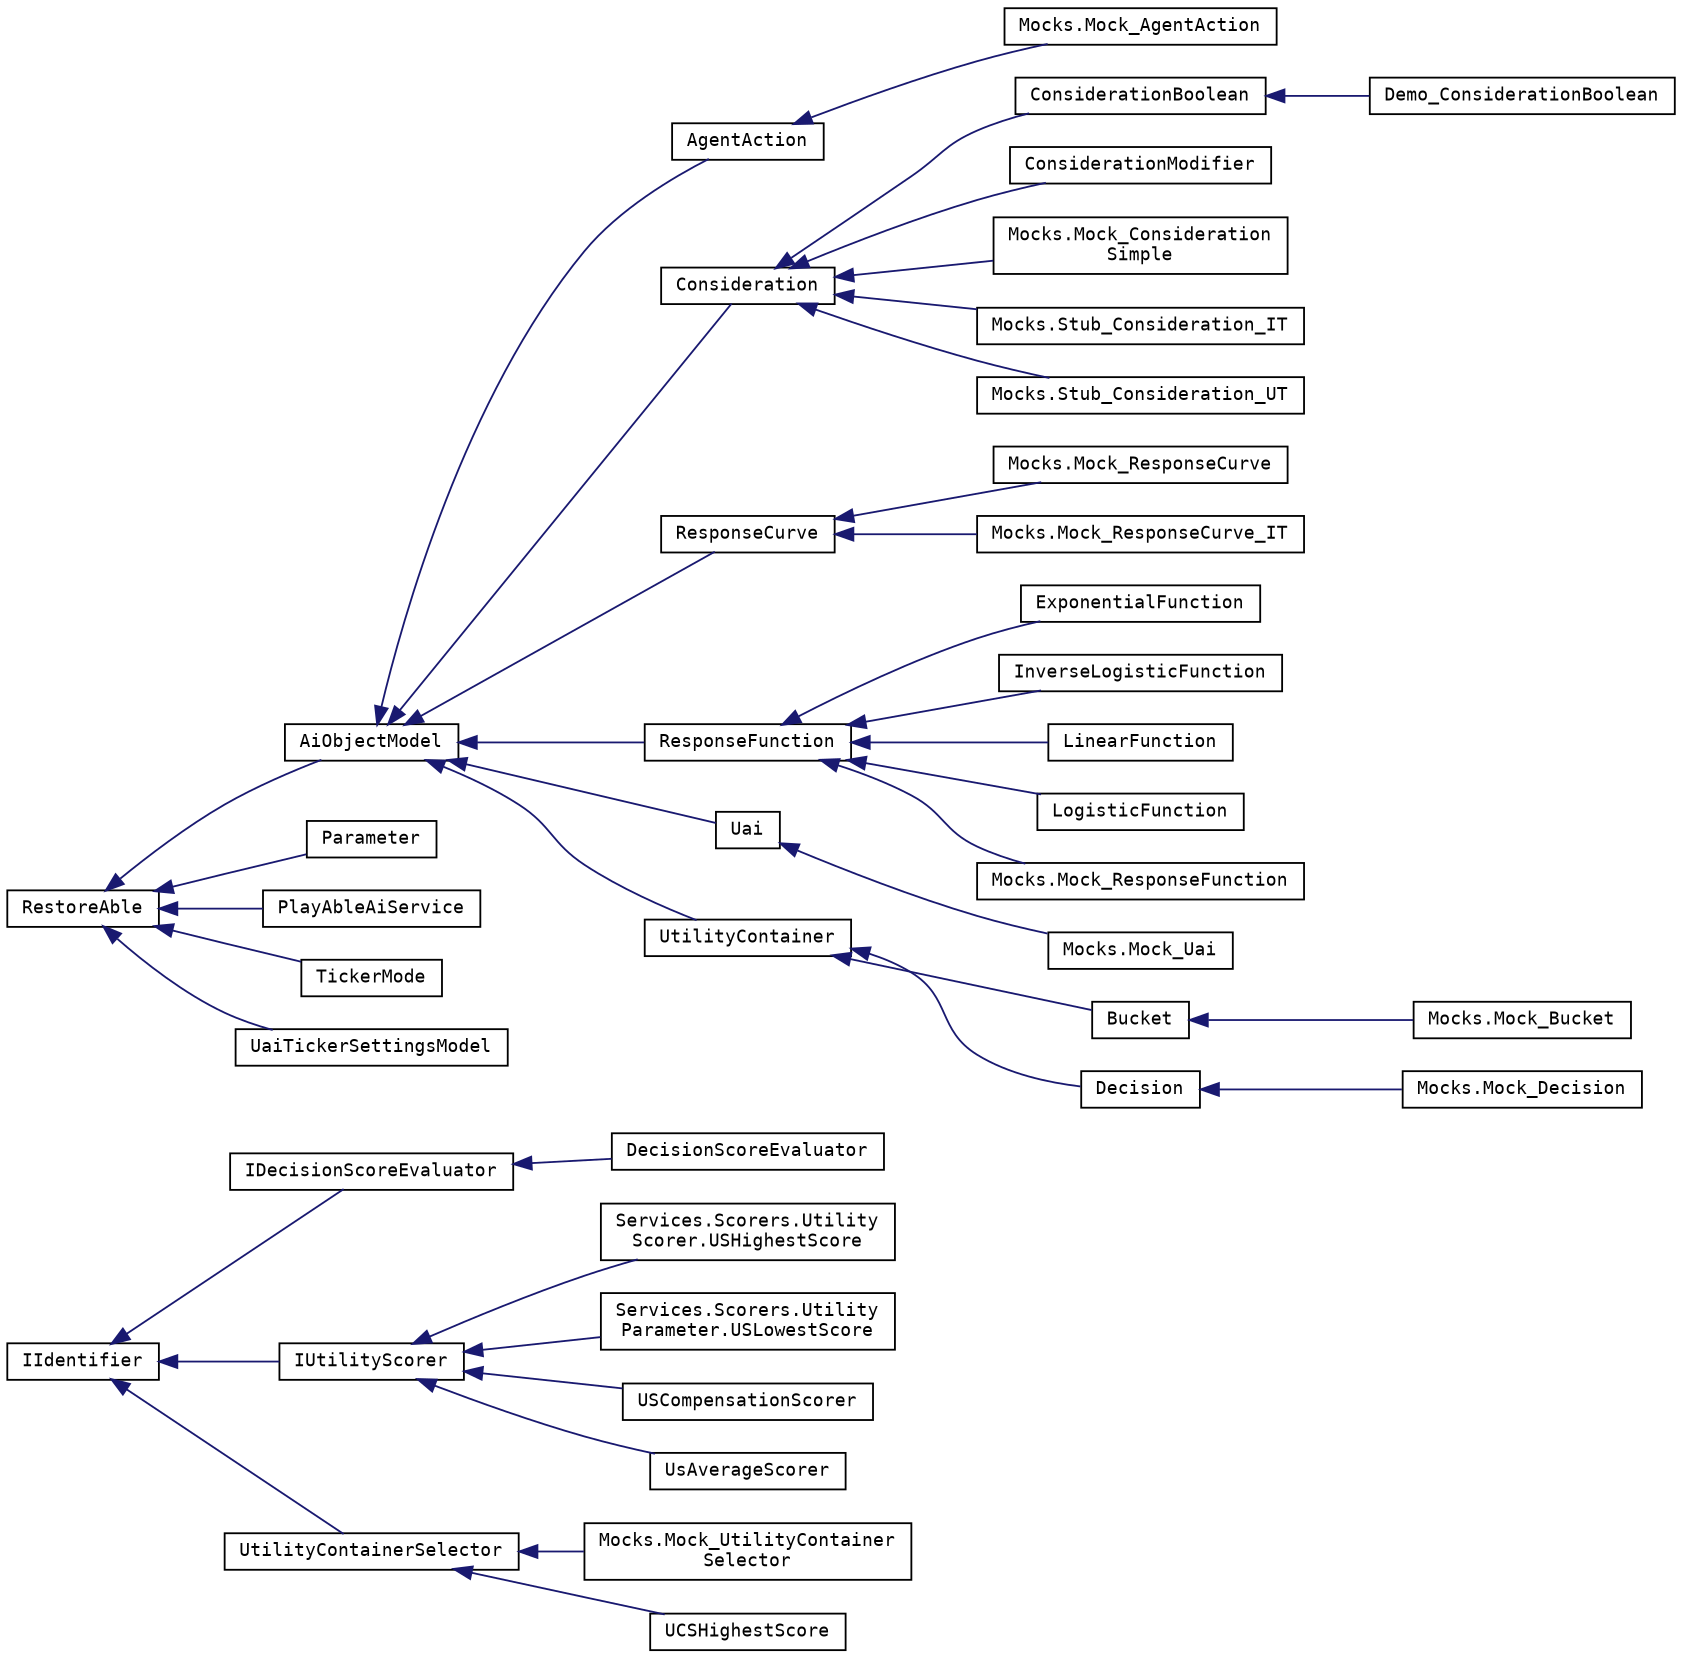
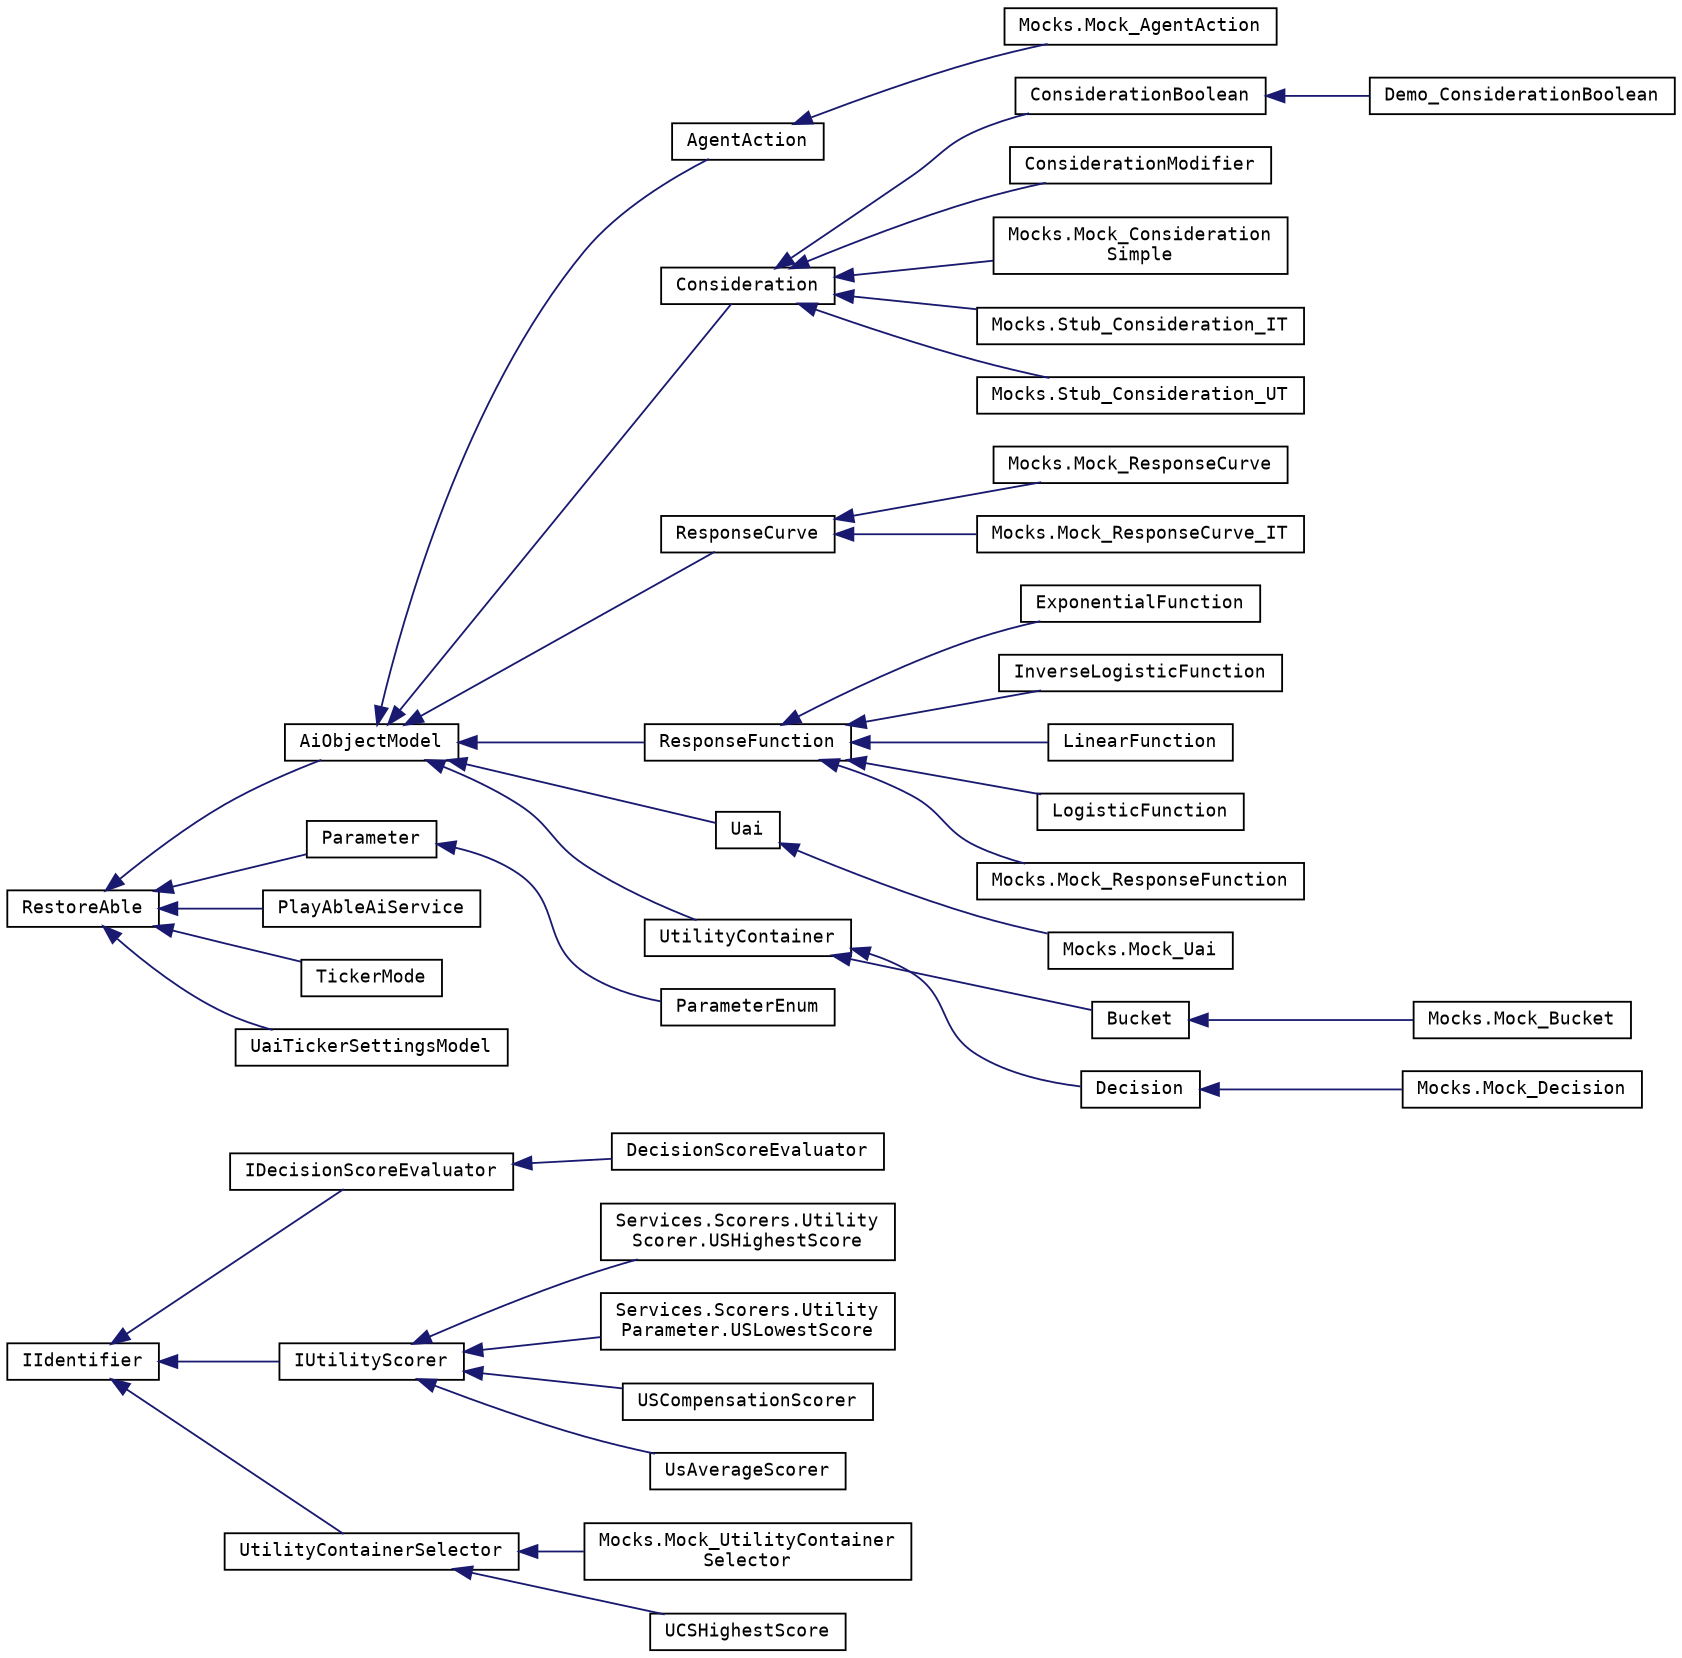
node "ParameterEnum": added
